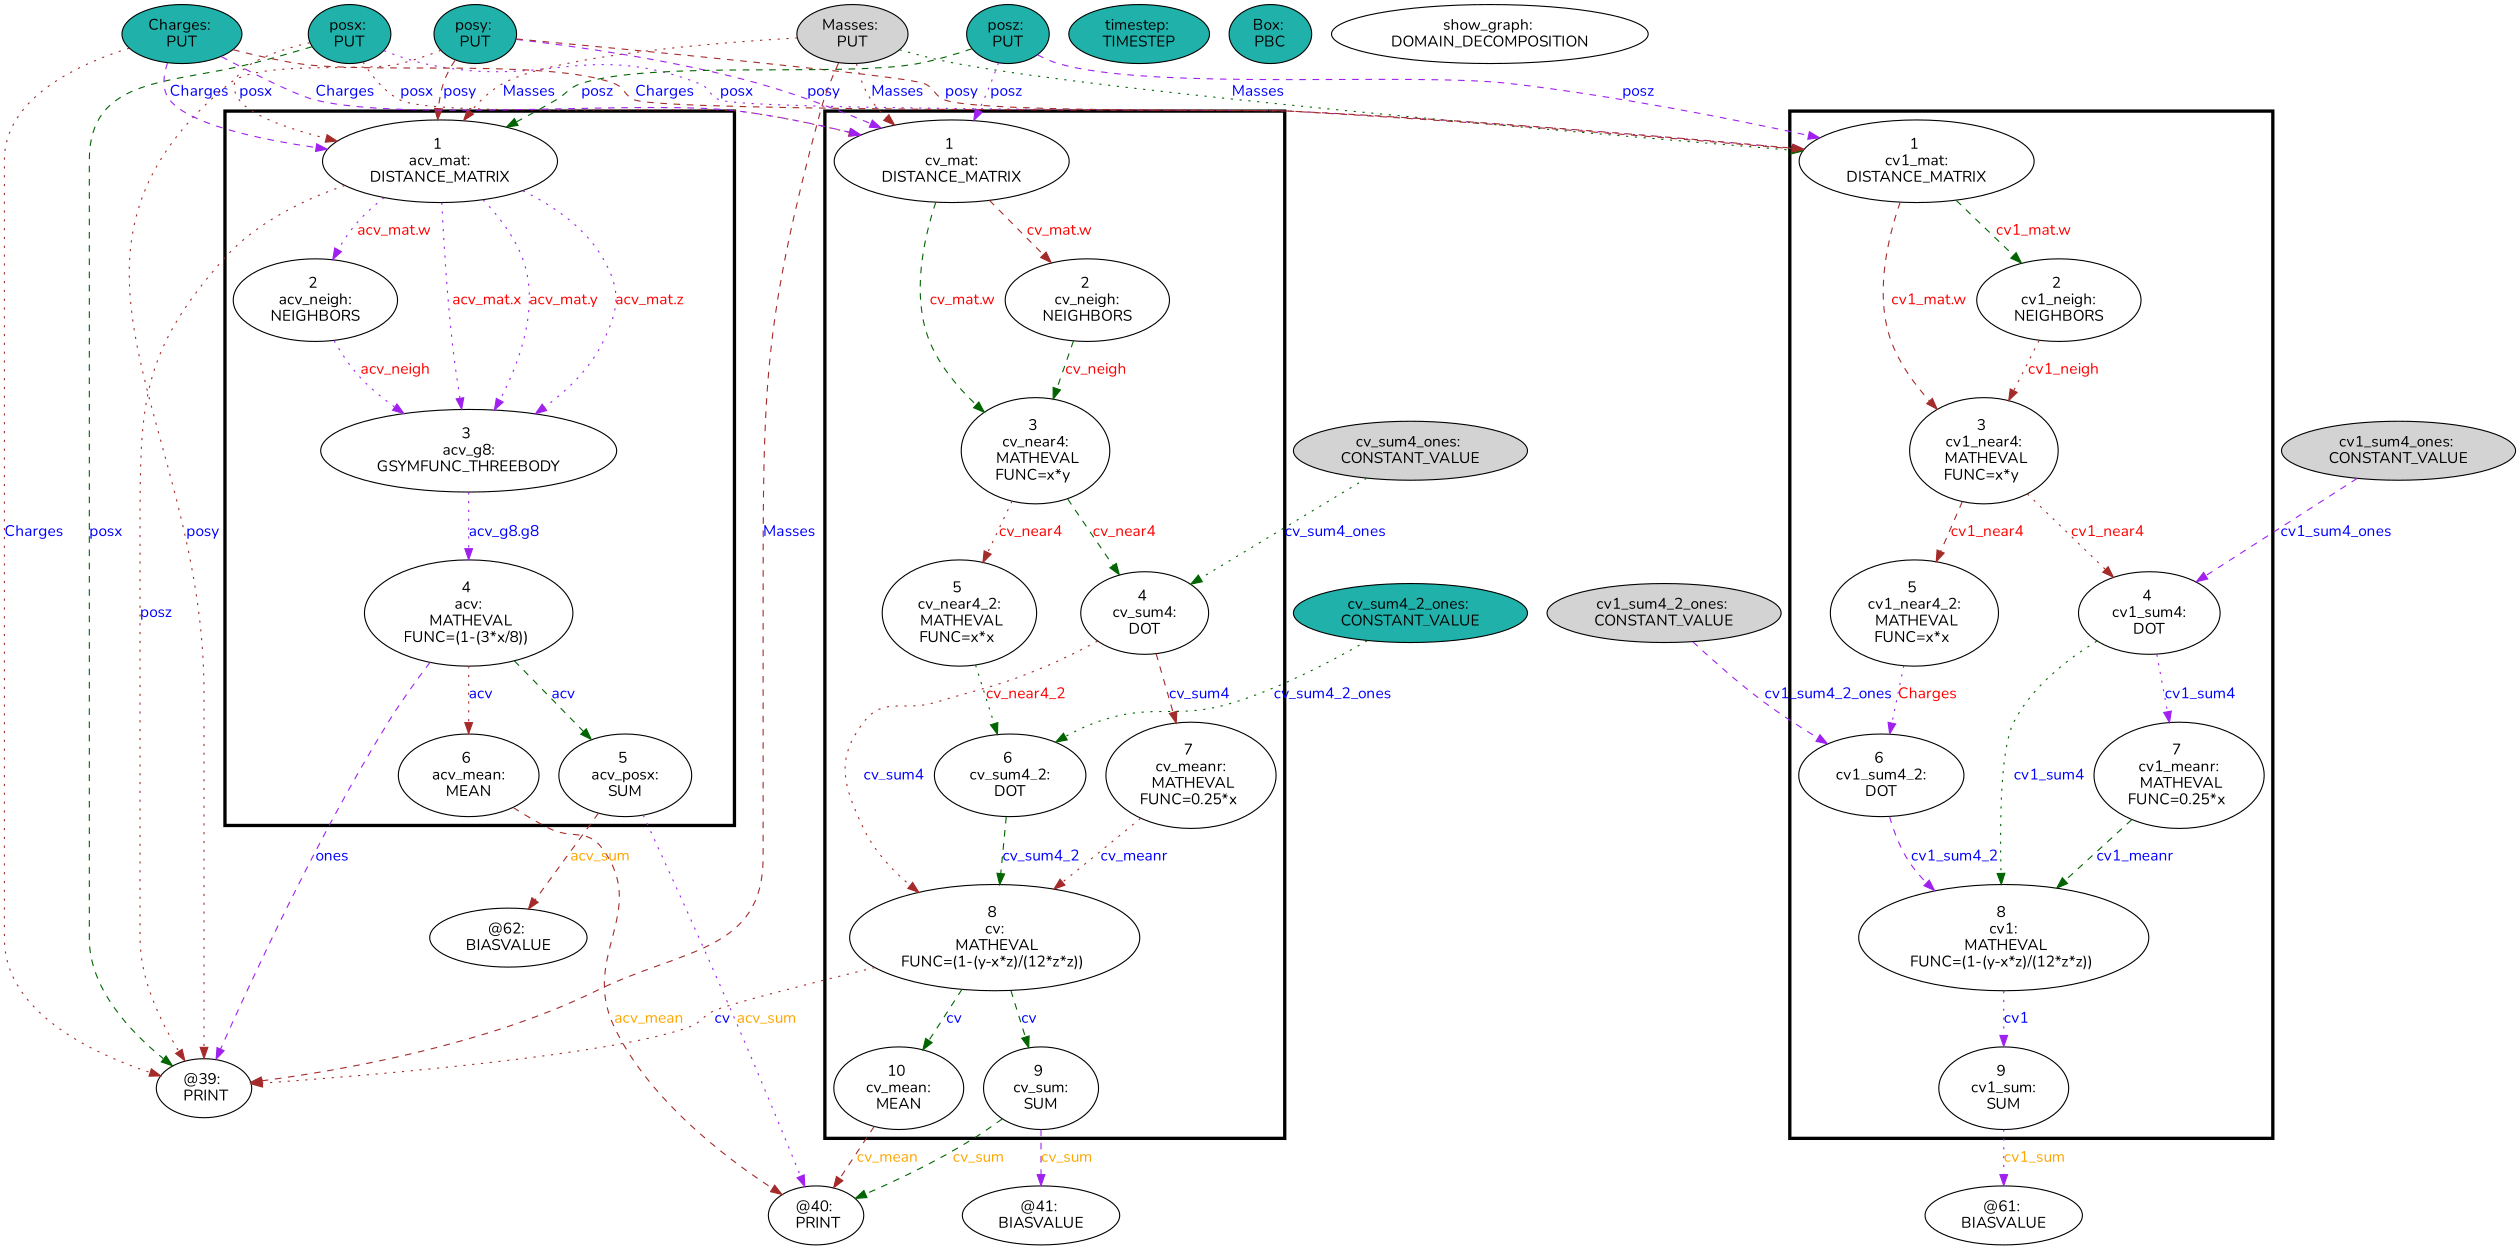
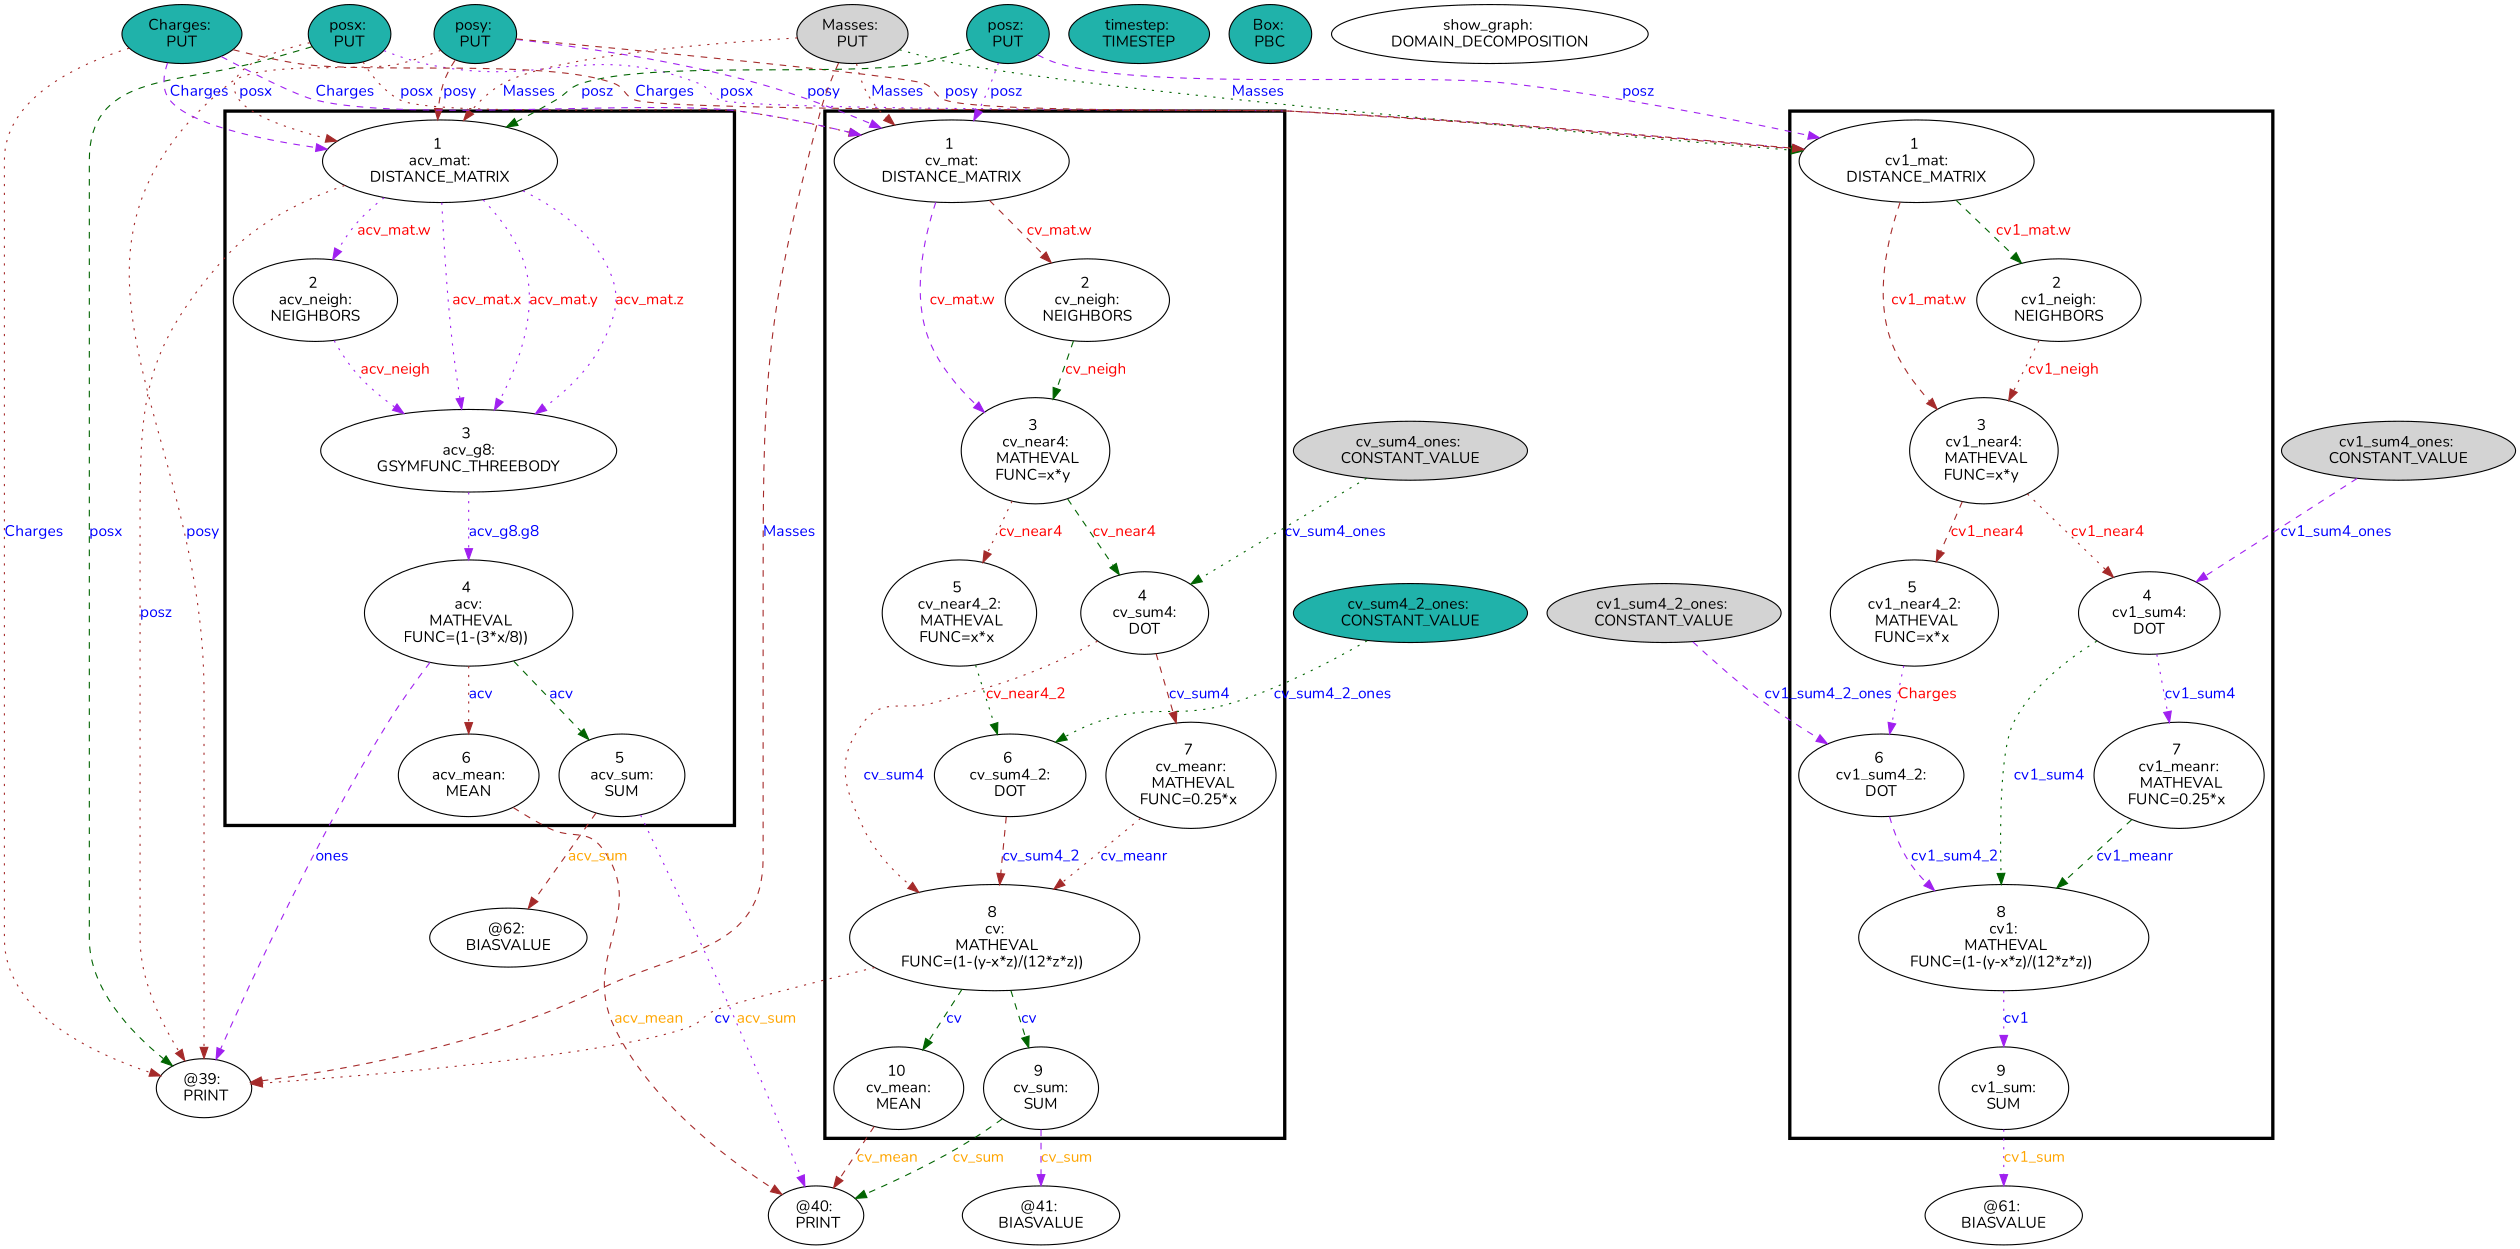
edge "1 cv_mat: DISTANCE_MATRIX" -> "3 cv_near4: MATHEVAL FUNC=x*y": color darkgreen -> purple
node "5 acv_posx: SUM": label "5 acv_posx: SUM" -> "5 acv_sum: SUM"
edge "6 cv_sum4_2: DOT" -> "8 cv: MATHEVAL FUNC=(1-(y-x*z)/(12*z*z))": color darkgreen -> brown
